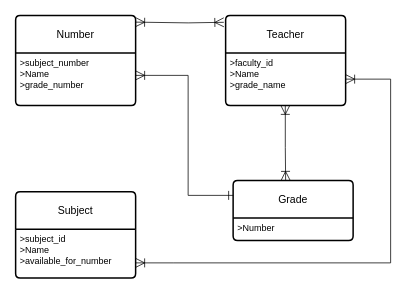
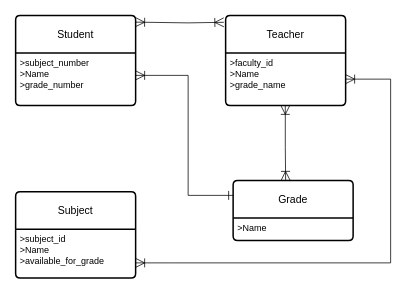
node "Number": label "Number" -> "Student"
node ">Number": label ">Number" -> ">Name"
node ">subject_id >Name >available_for_number": label ">subject_id >Name >available_for_number" -> ">subject_id >Name >available_for_grade"
